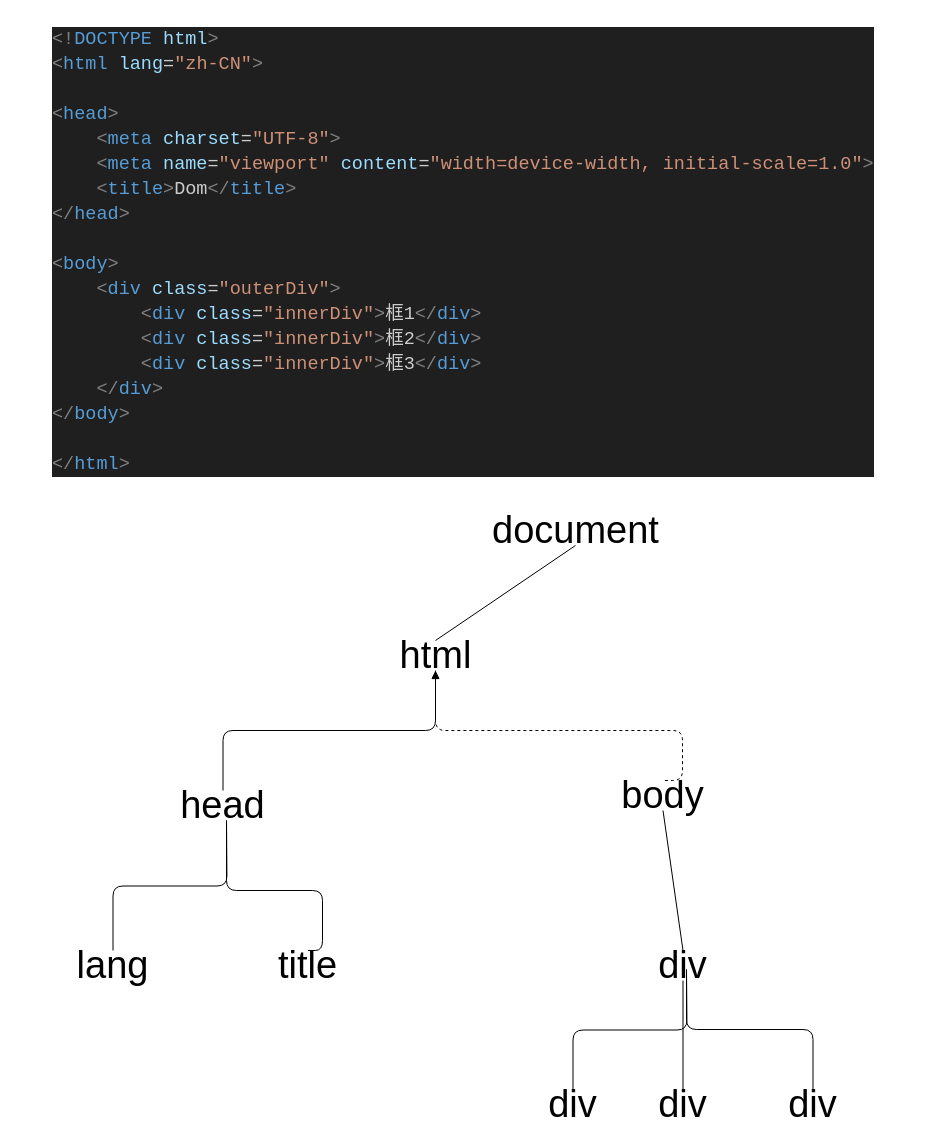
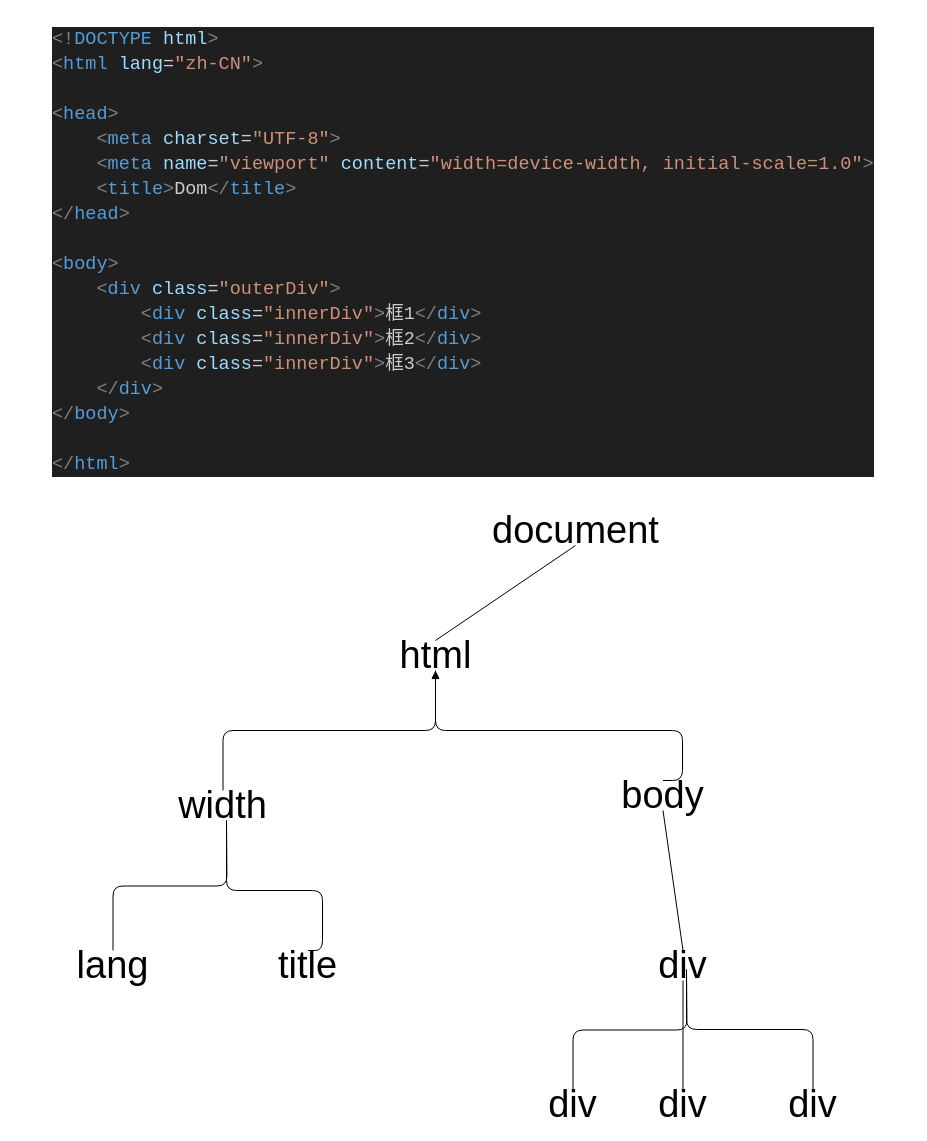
edge "html" -- "body": style dashed -> solid
node "head": label "head" -> "width"
